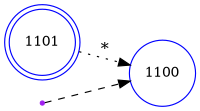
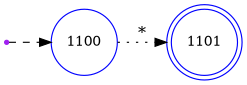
edge "1101" -> "1100": reversed
